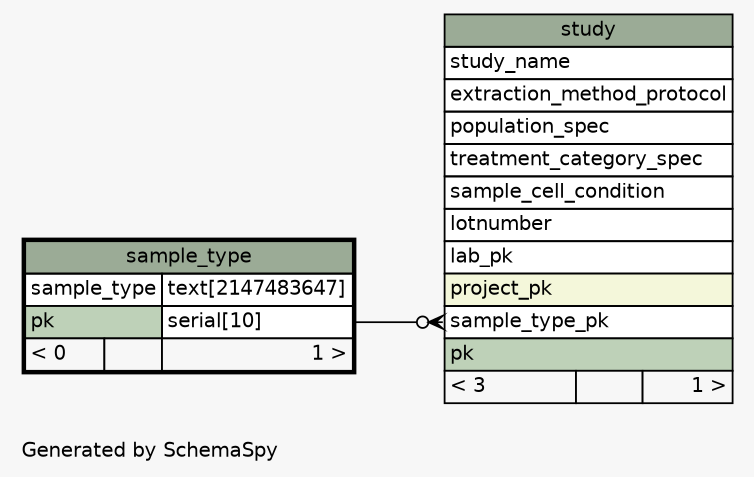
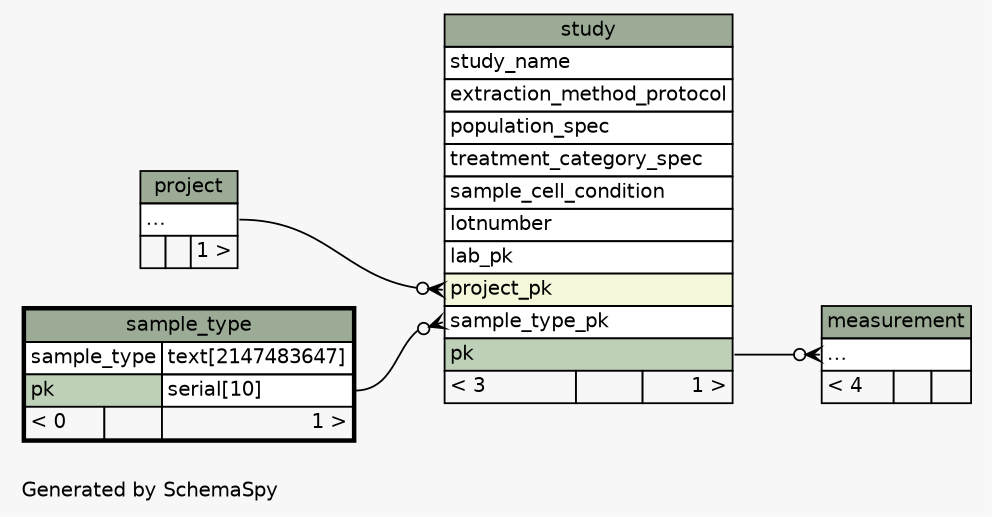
node "project": added
node "measurement": added
